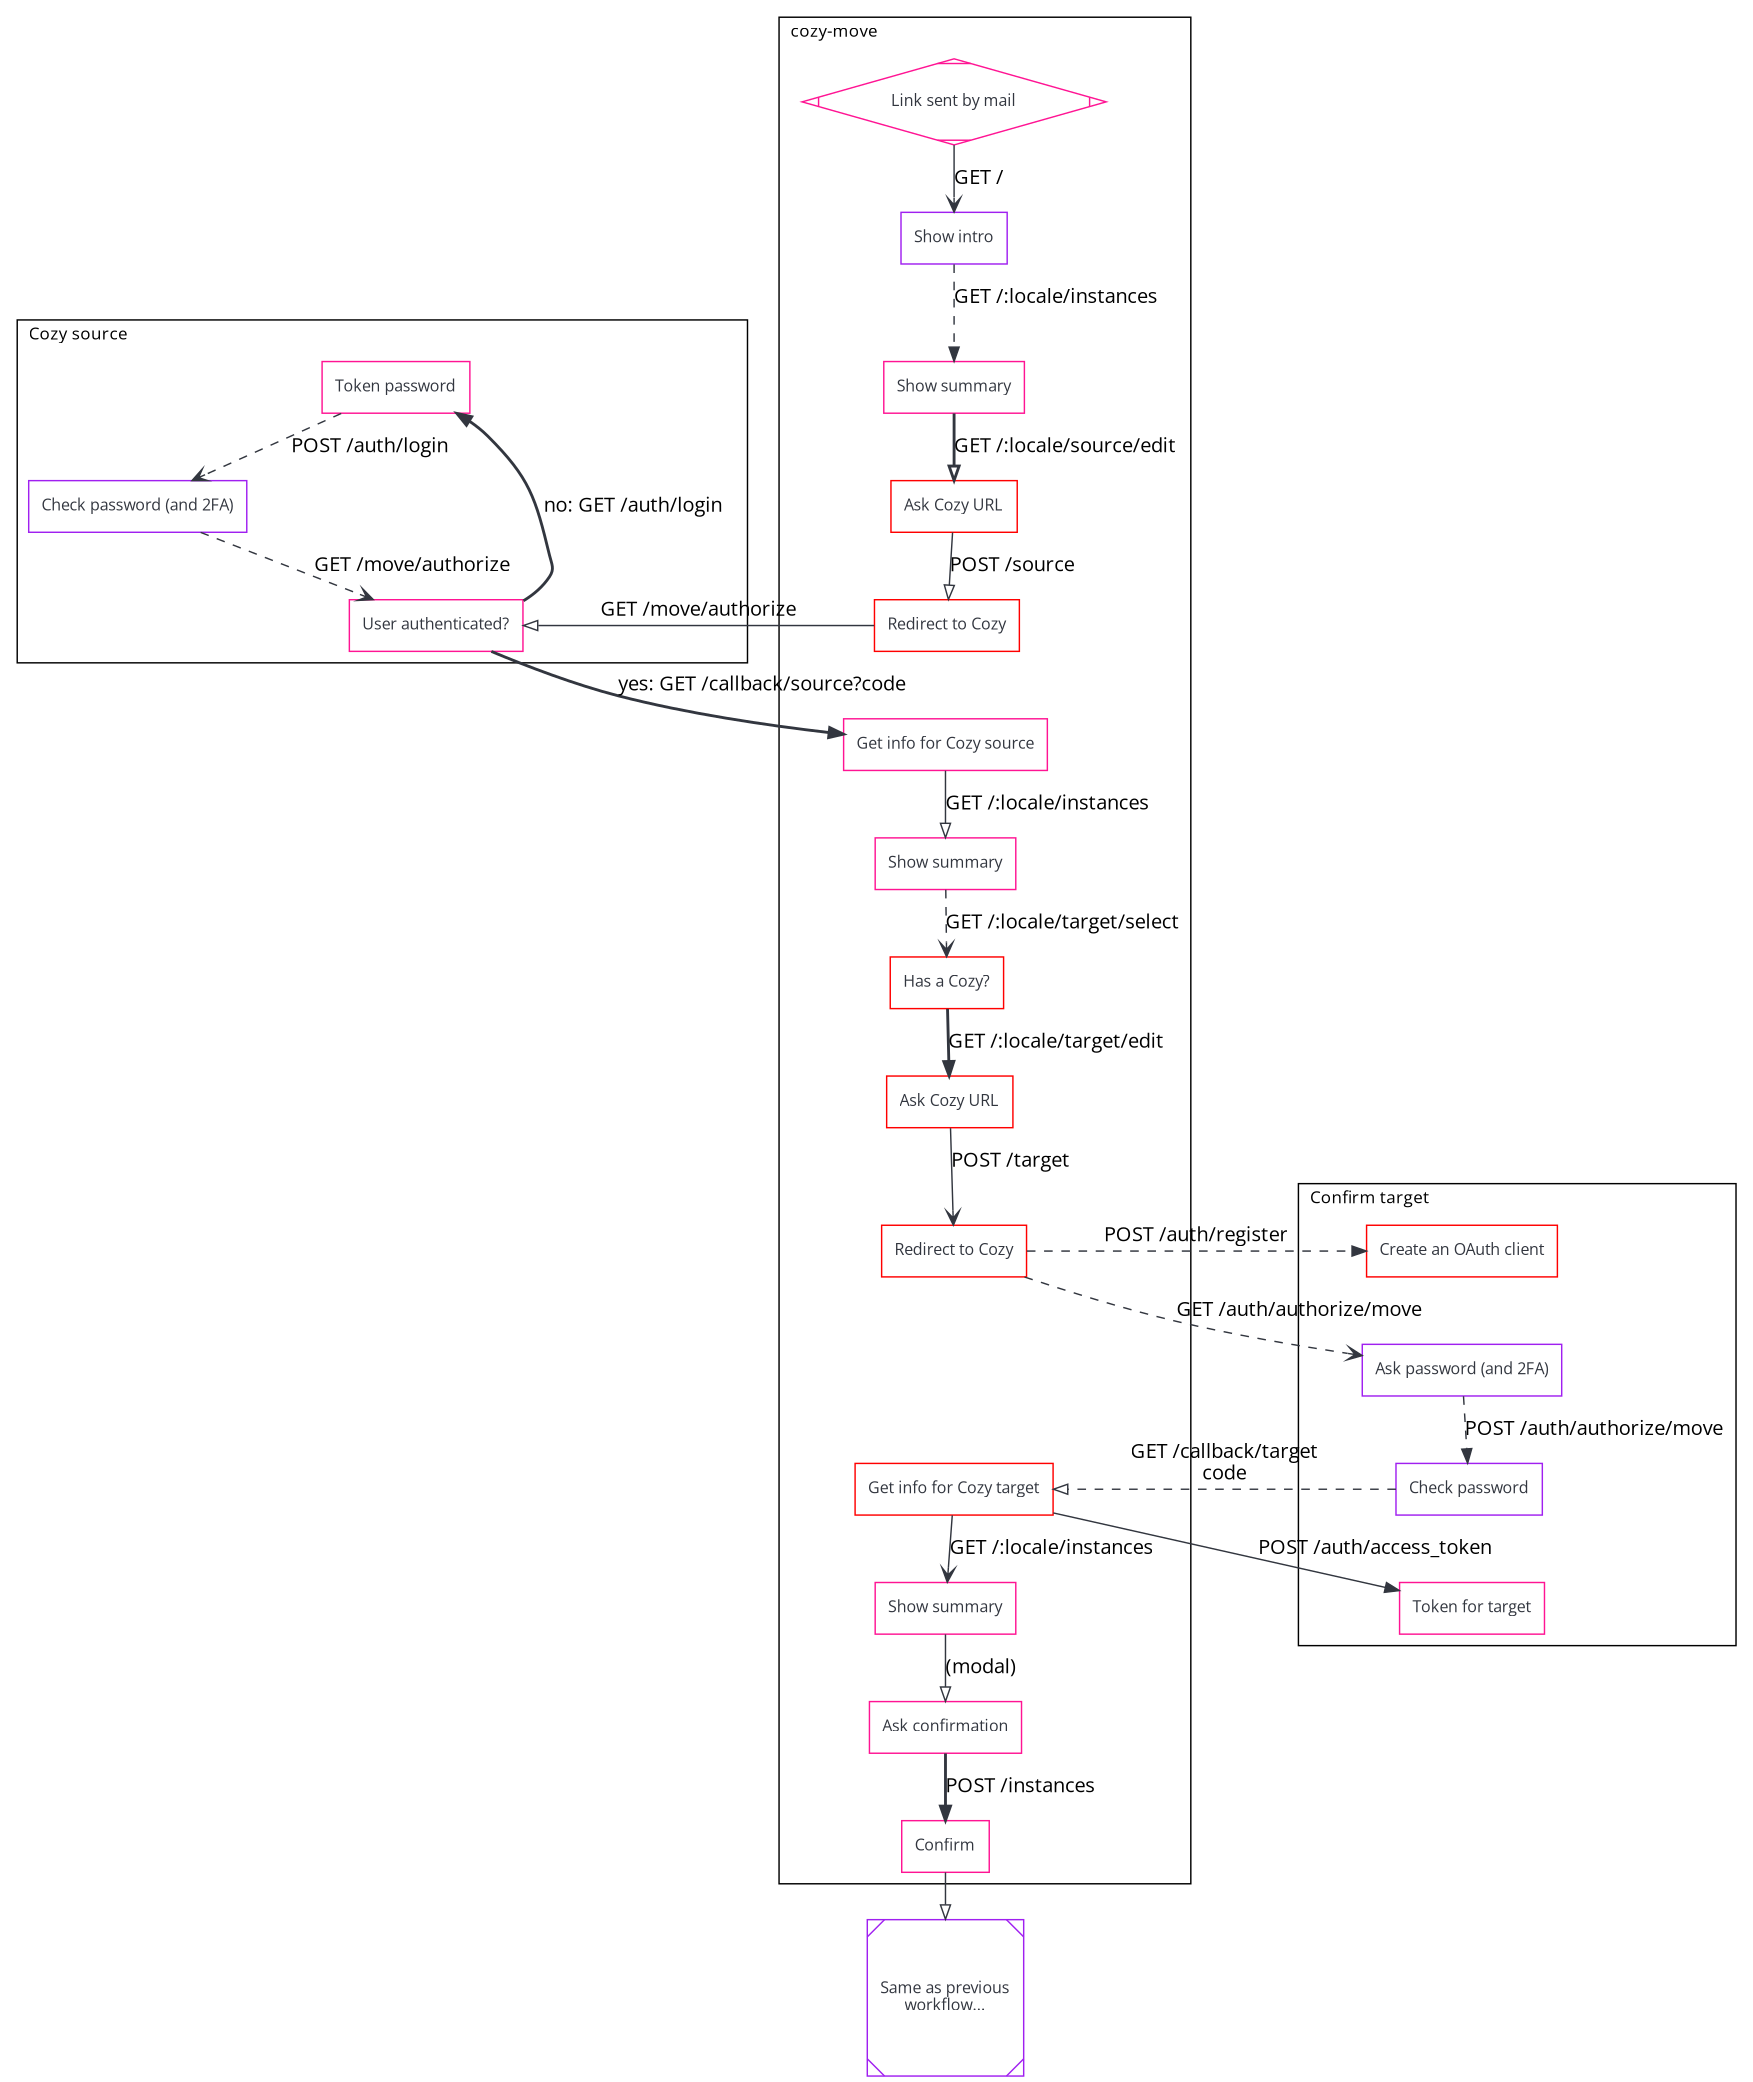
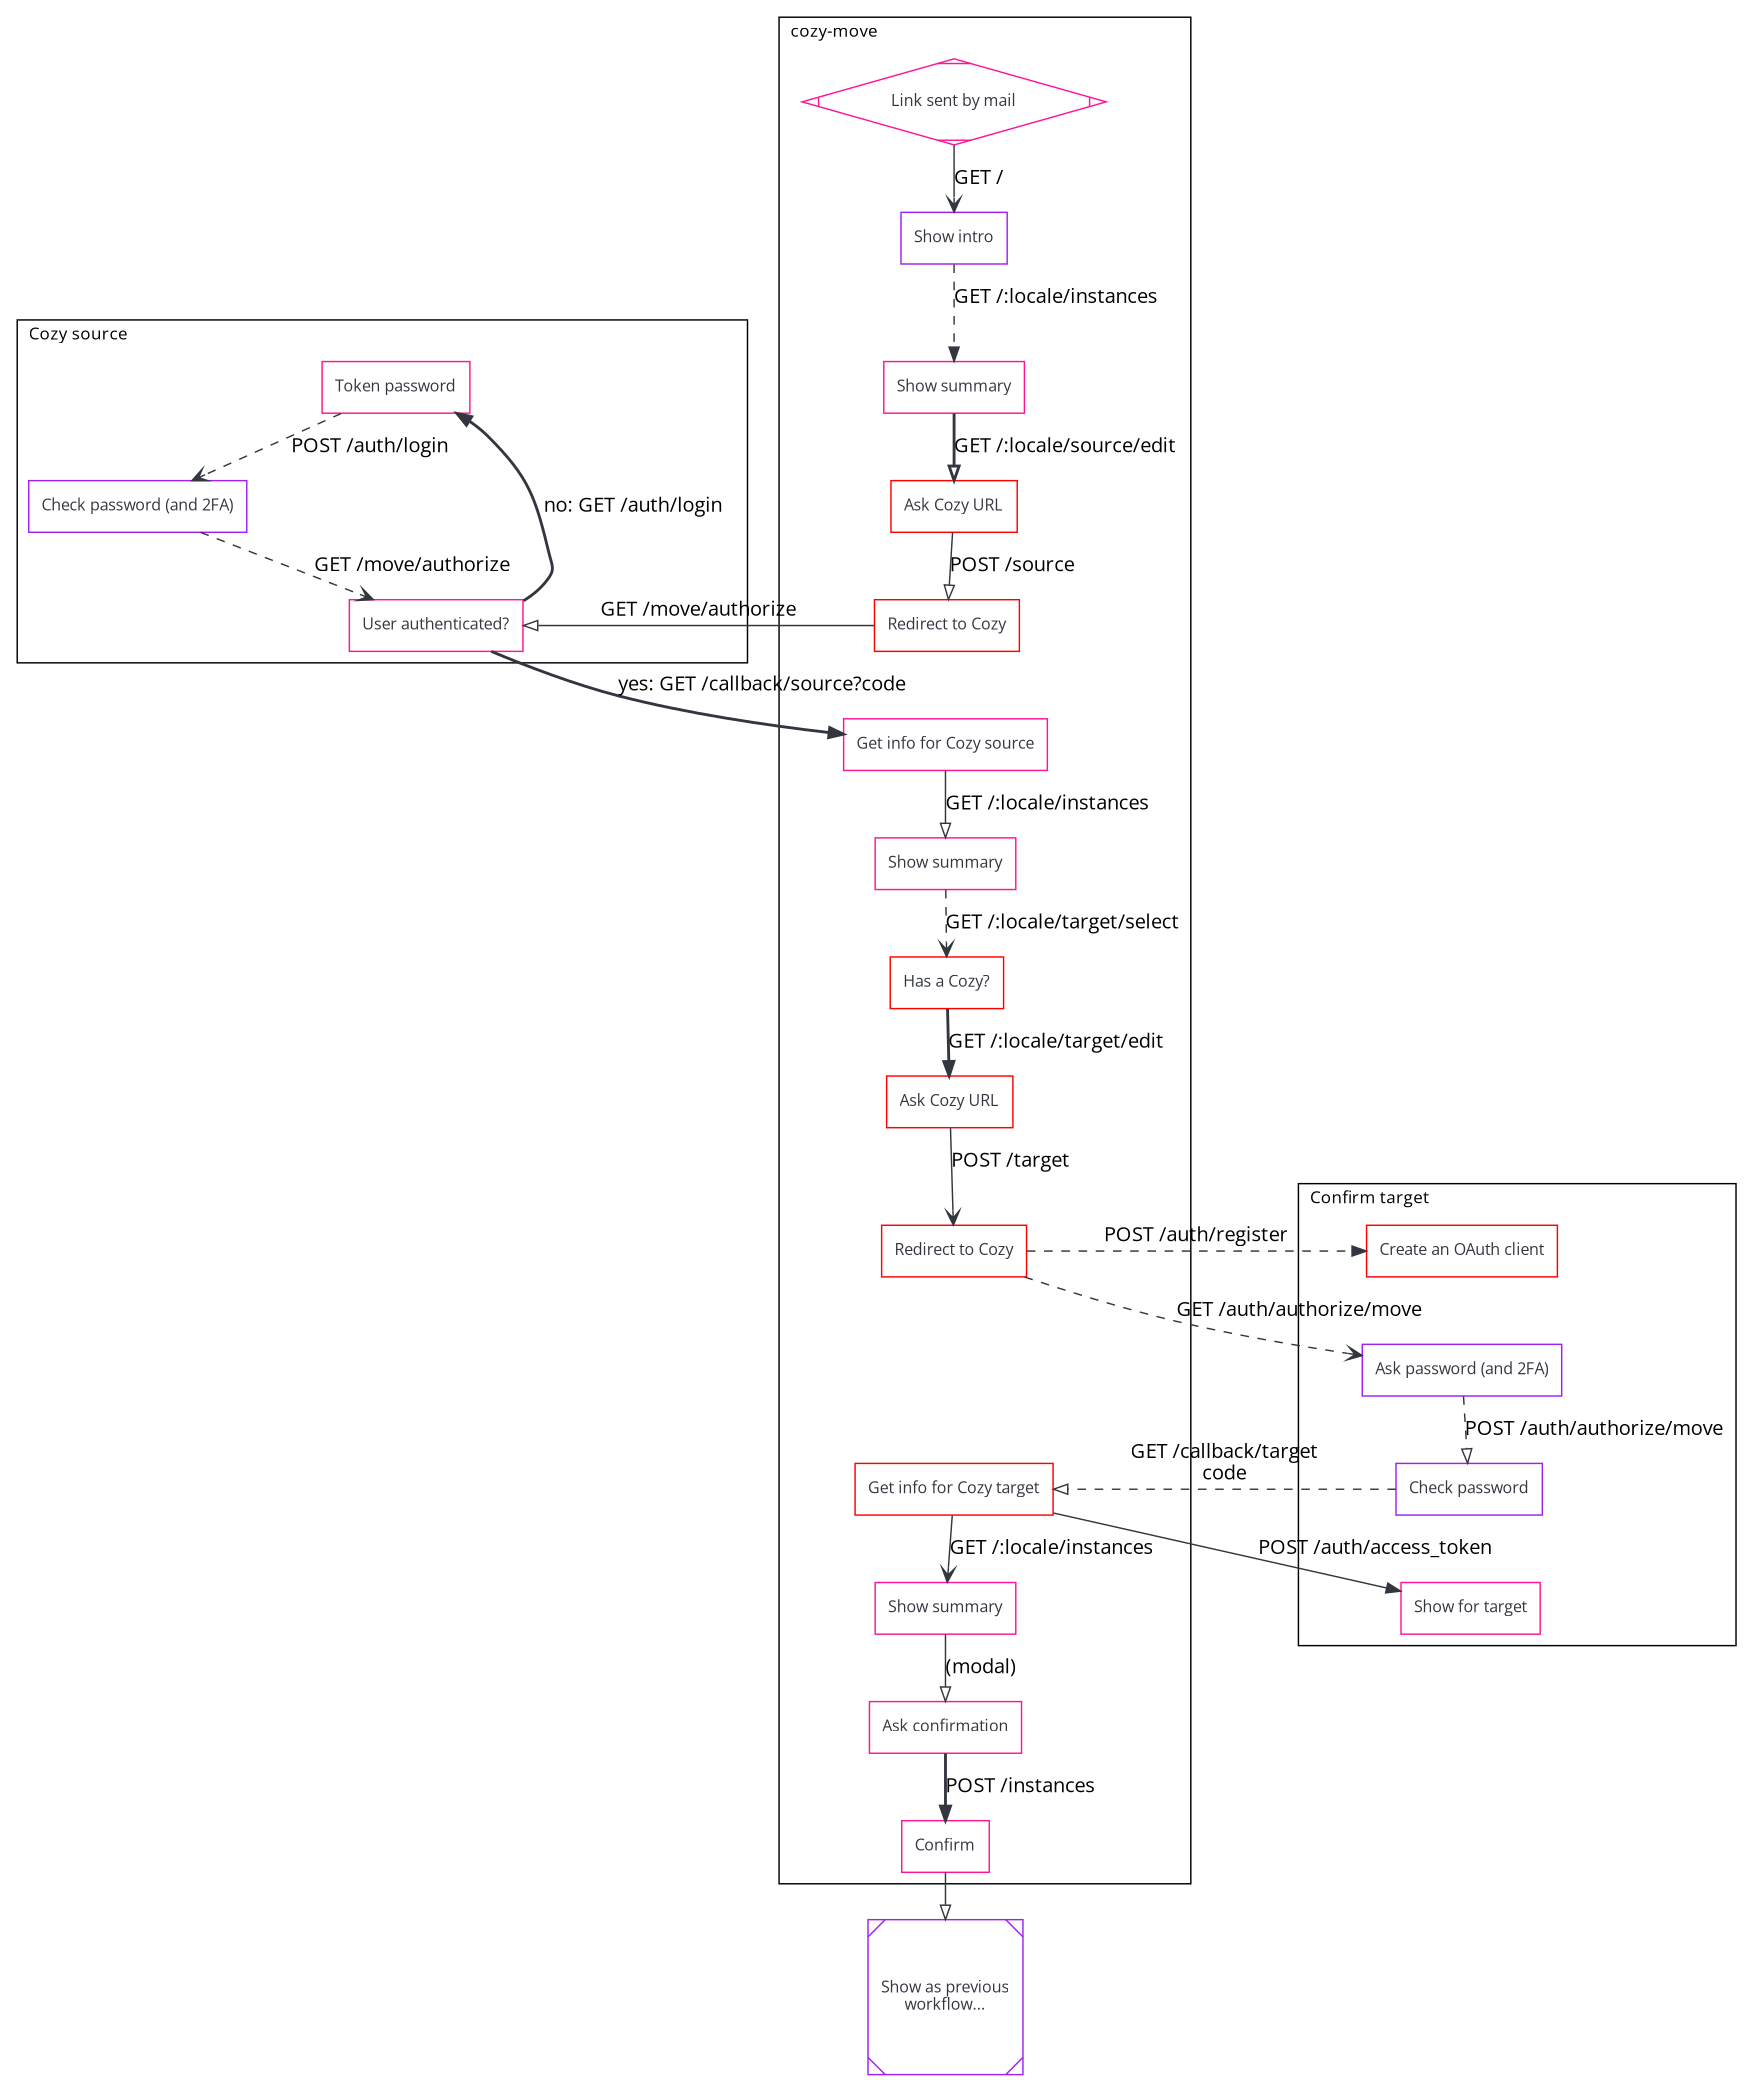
edge "Ask password (and 2FA)" -> "Check password": arrowhead normal -> onormal
node "Token for target": label "Token for target" -> "Show for target"
node "Same as previous workflow...": label "Same as previous workflow..." -> "Show as previous workflow..."
